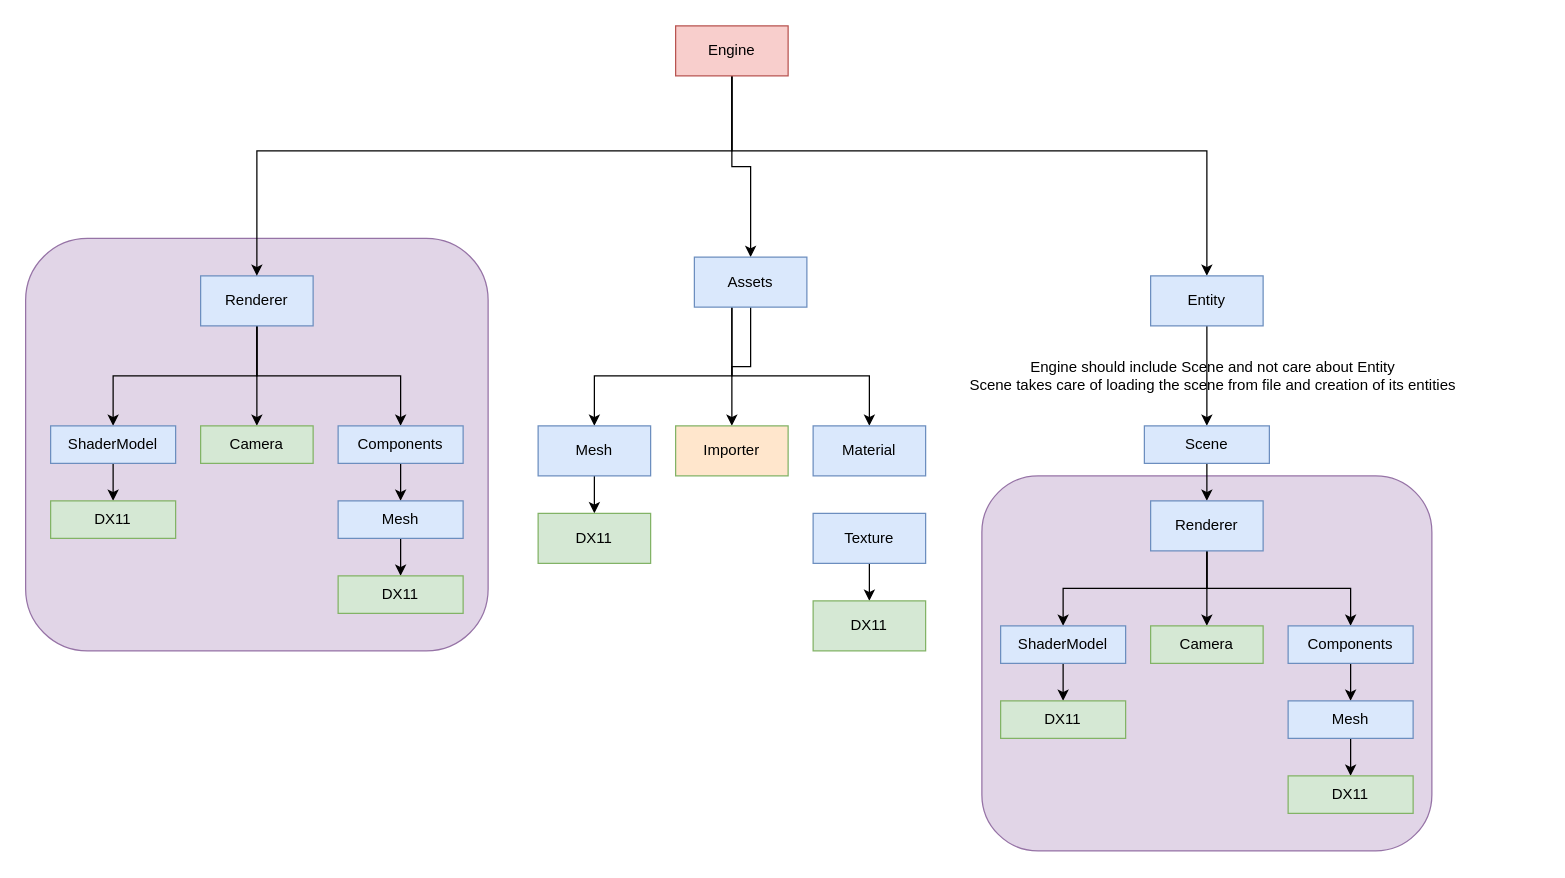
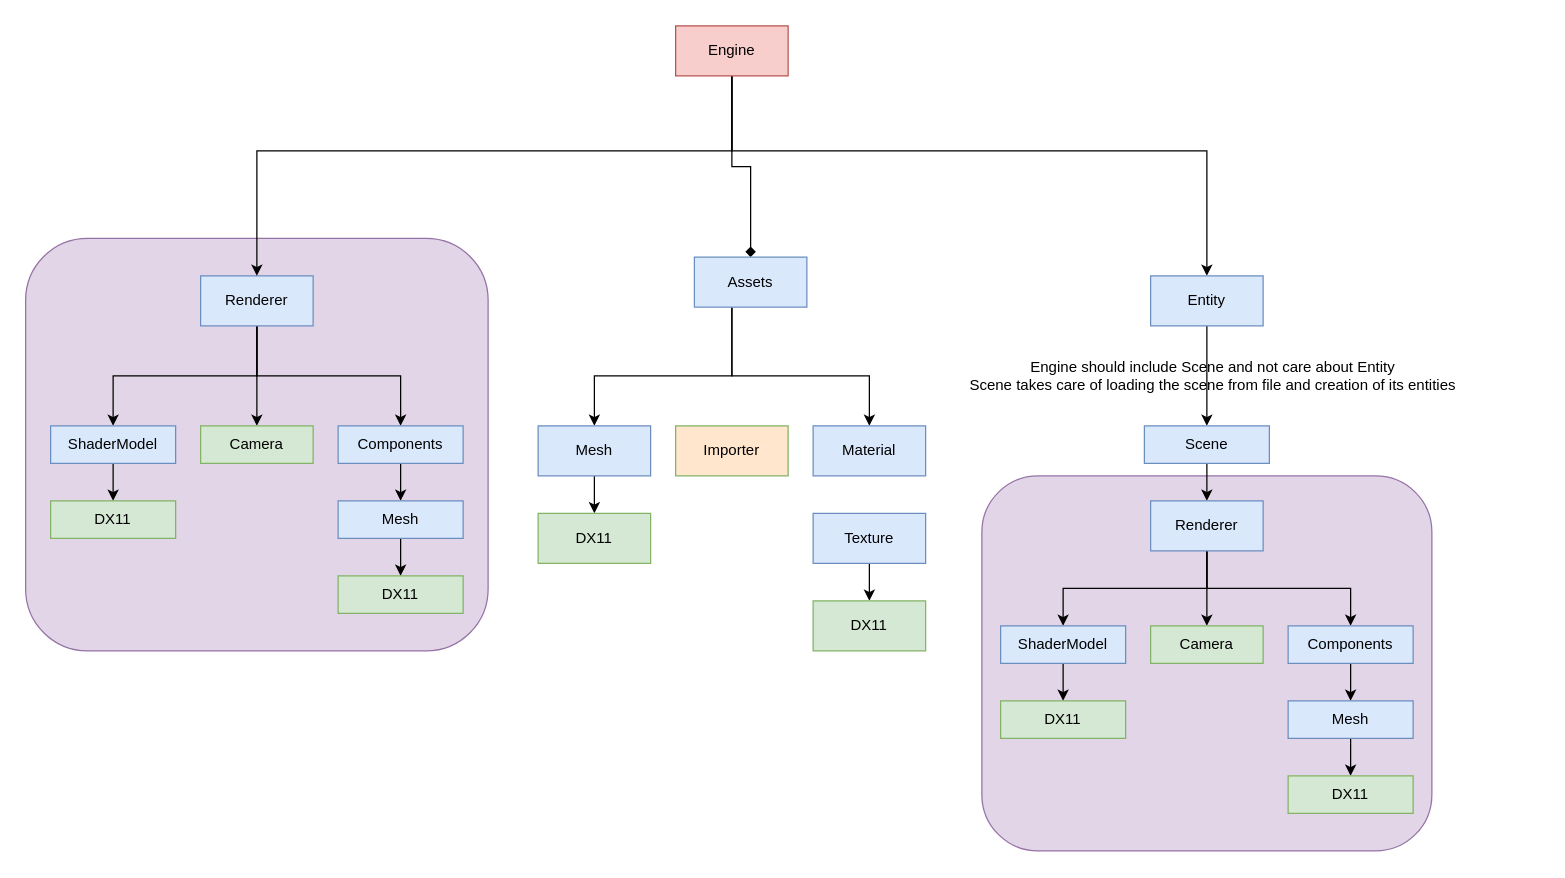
edge "Engine" -> "Assets": arrowhead classic -> diamond
edge "Assets" -> "Importer": removed
